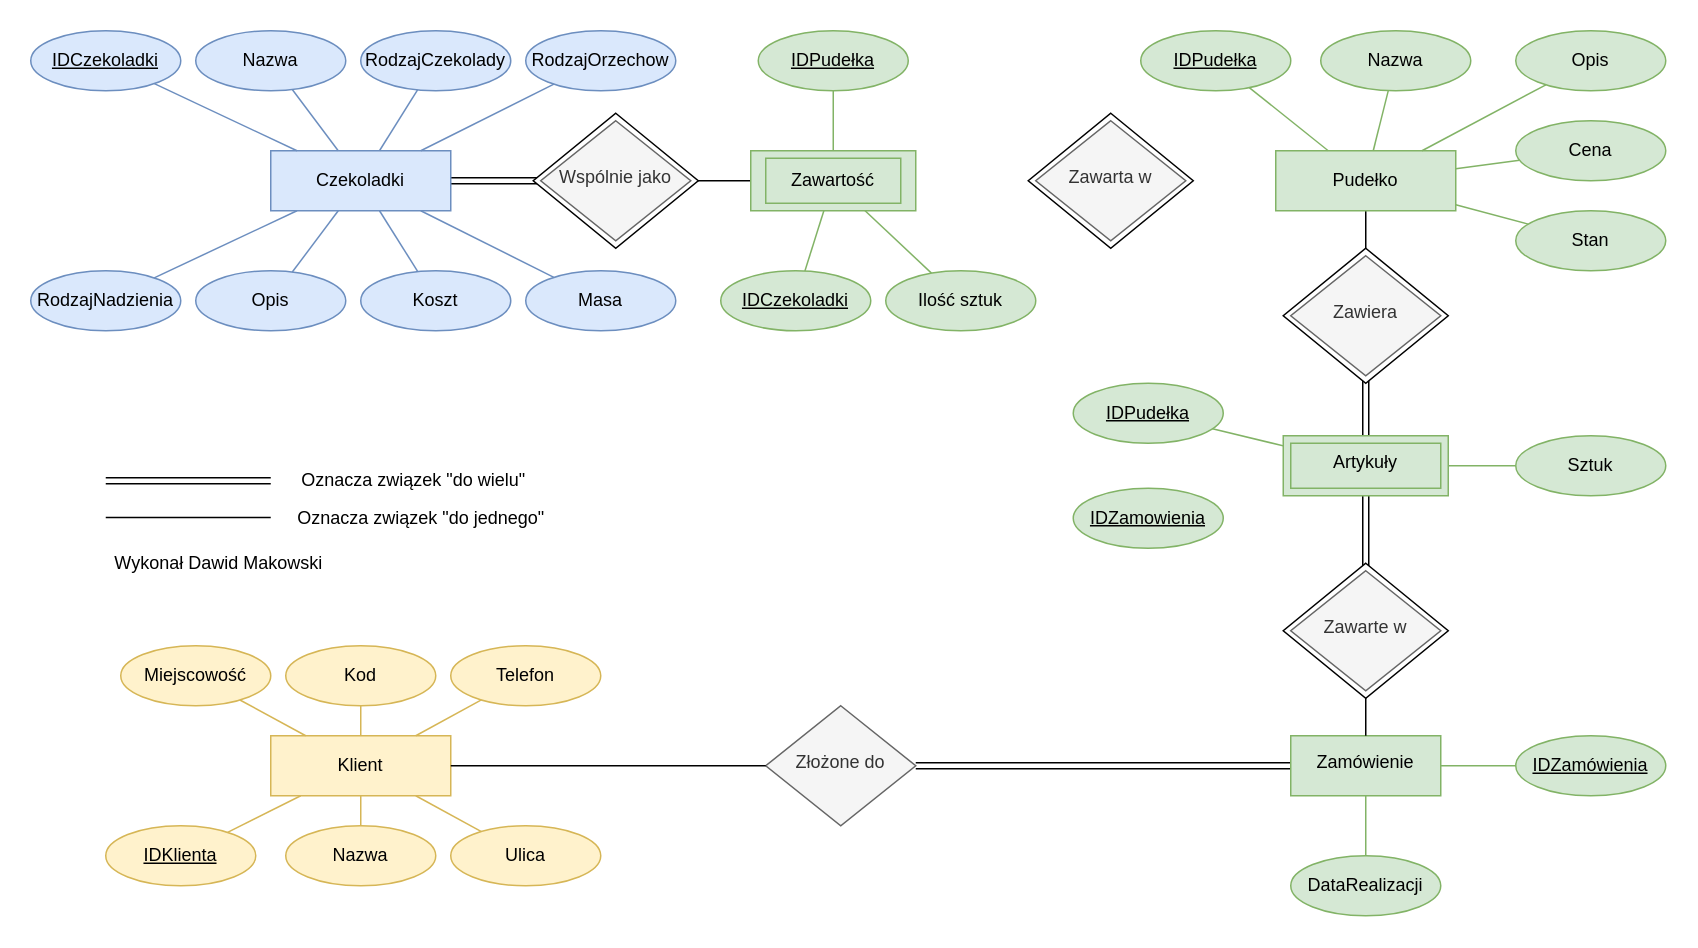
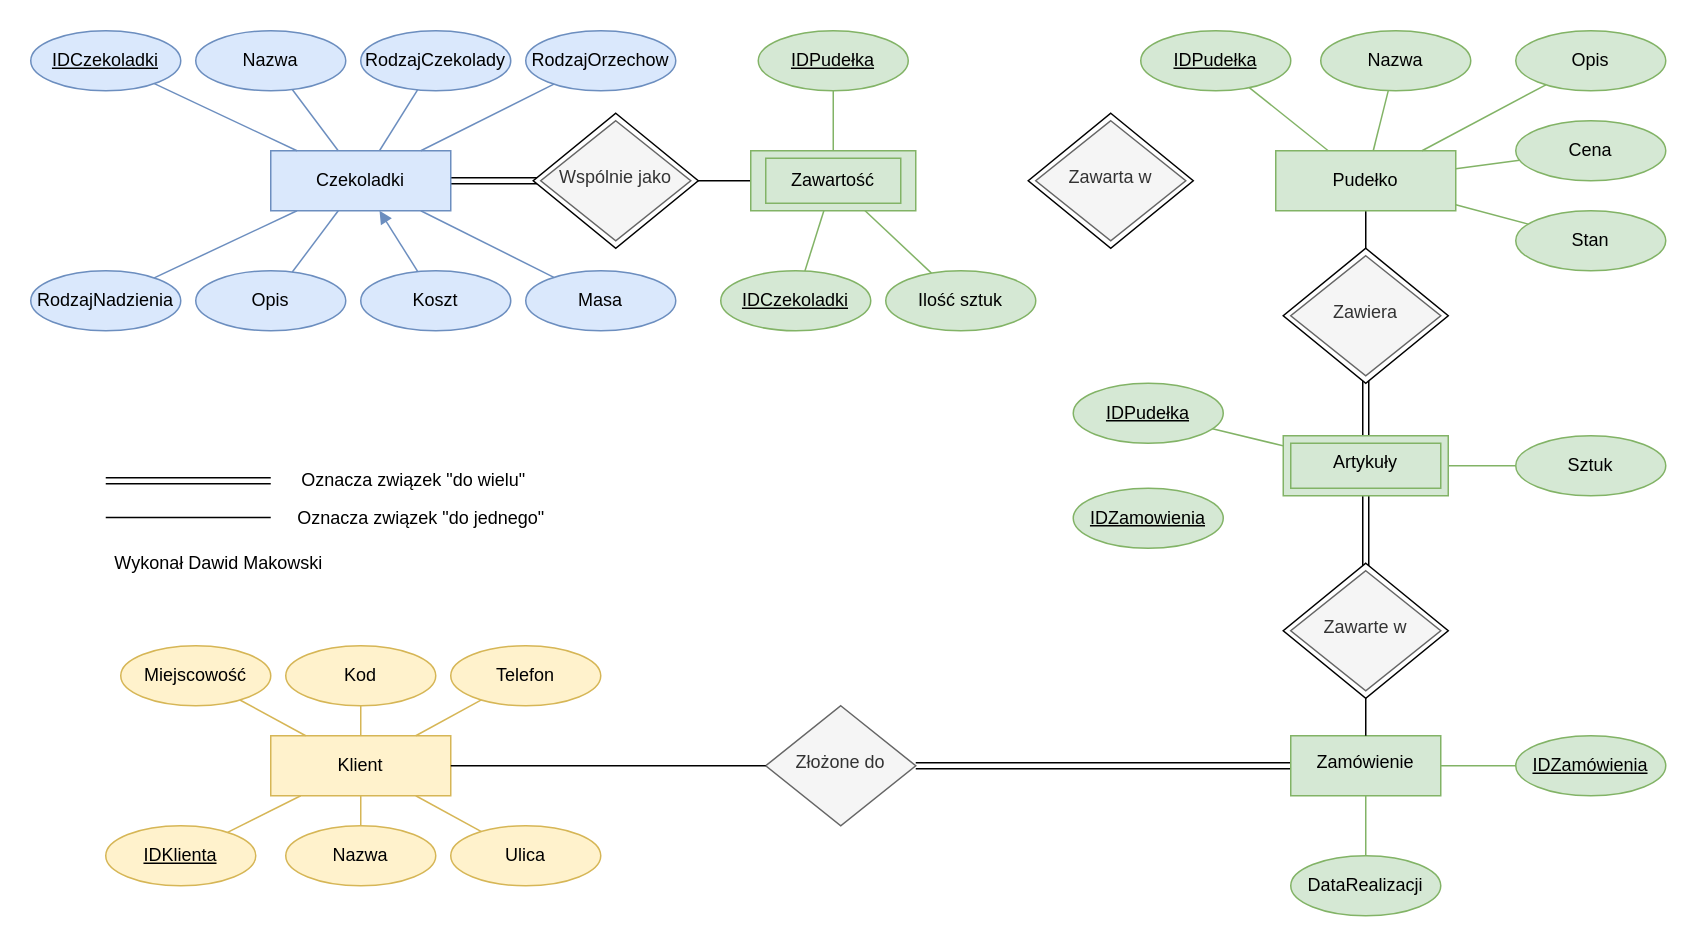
edge "Czekoladki" -- "Koszt": arrowhead none -> block
